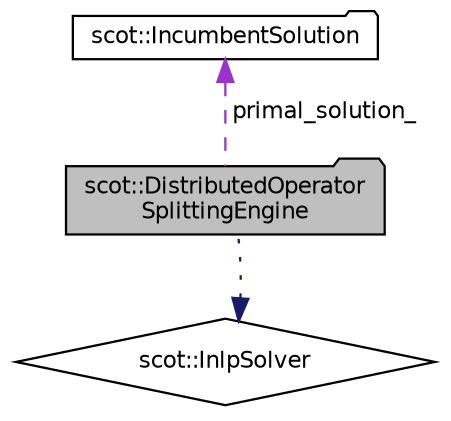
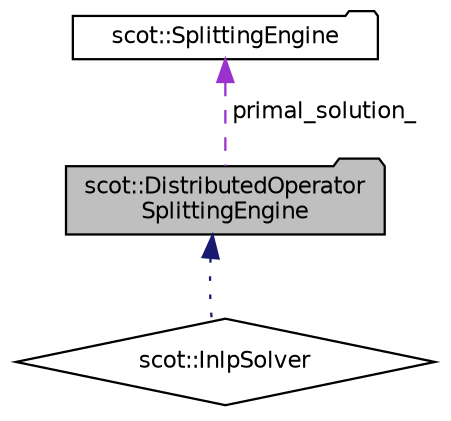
node "scot::IncumbentSolution": label "scot::IncumbentSolution" -> "scot::SplittingEngine"
edge "scot::DistributedOperator SplittingEngine" -> "scot::InlpSolver": reversed
